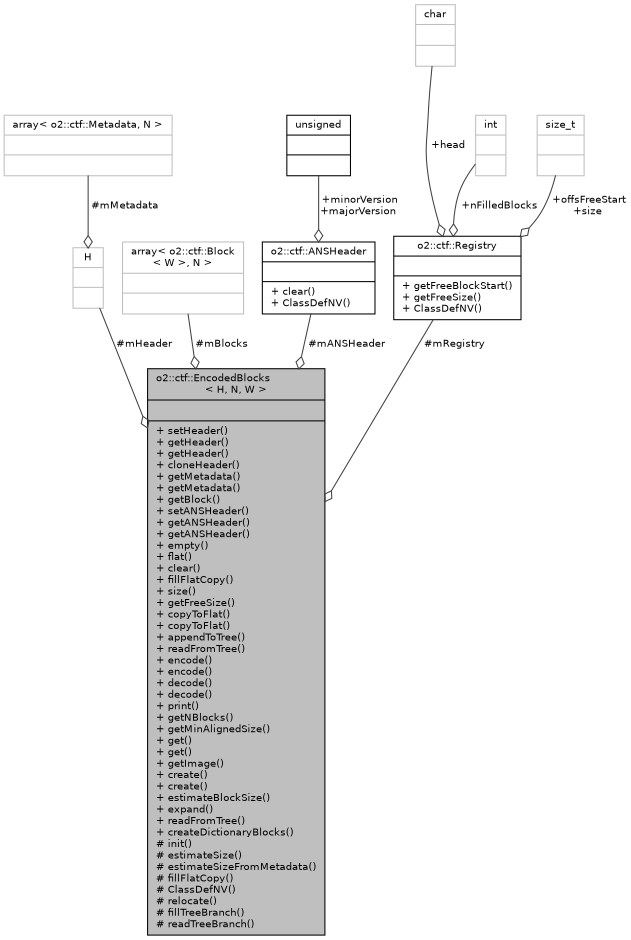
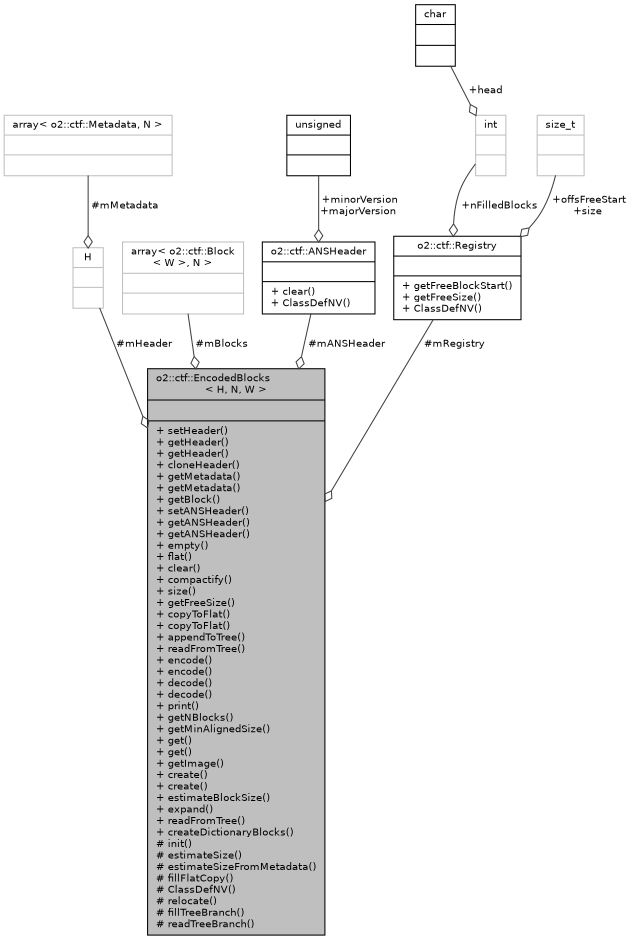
node "char": color grey75 -> black
edge "char" -> "o2::ctf::Registry": now "char" -> "int"
node "o2::ctf::EncodedBlocks": text "+ fillFlatCopy()" -> "+ compactify()"
